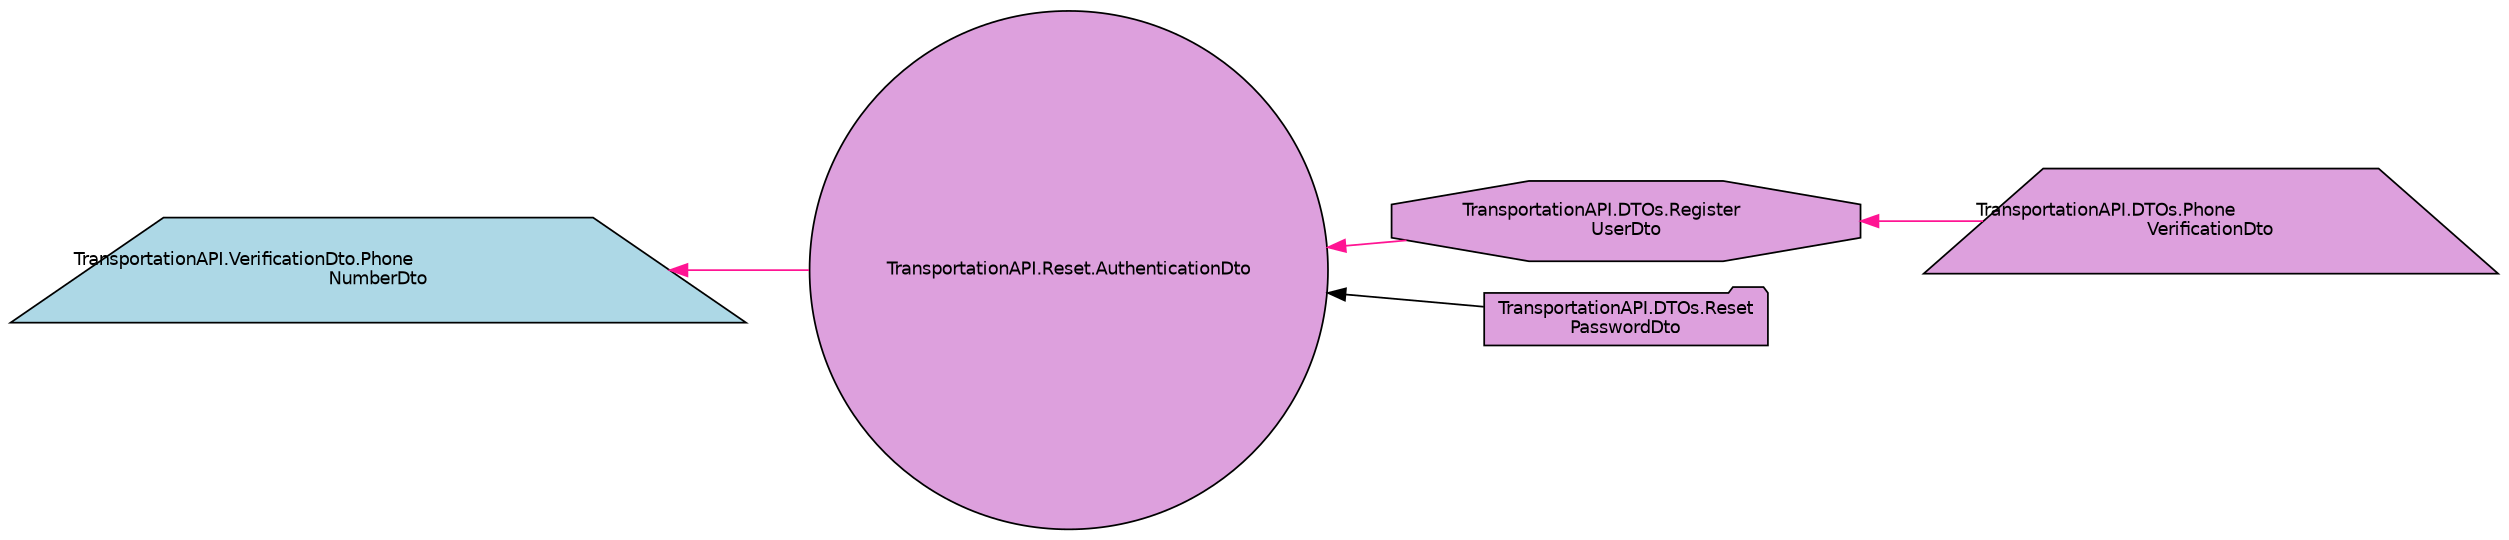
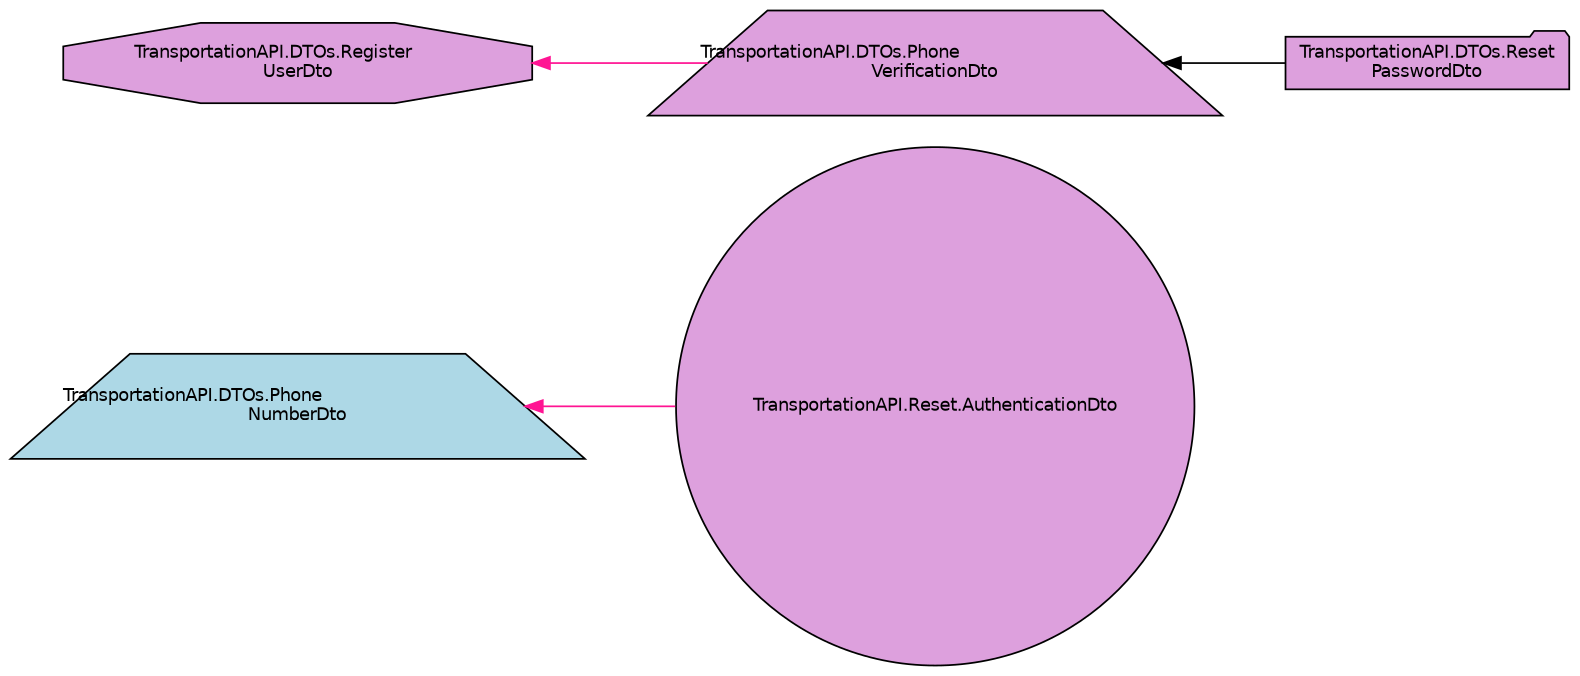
edge "TransportationAPI.DTOs.Register UserDto" -> "TransportationAPI.Reset.AuthenticationDto": removed
node "TransportationAPI.VerificationDto.Phone NumberDto": label "TransportationAPI.VerificationDto.Phone NumberDto" -> "TransportationAPI.DTOs.Phone NumberDto"
edge "TransportationAPI.DTOs.Reset PasswordDto" -> "TransportationAPI.Reset.AuthenticationDto": now "TransportationAPI.DTOs.Reset PasswordDto" -> "TransportationAPI.DTOs.Phone VerificationDto"
